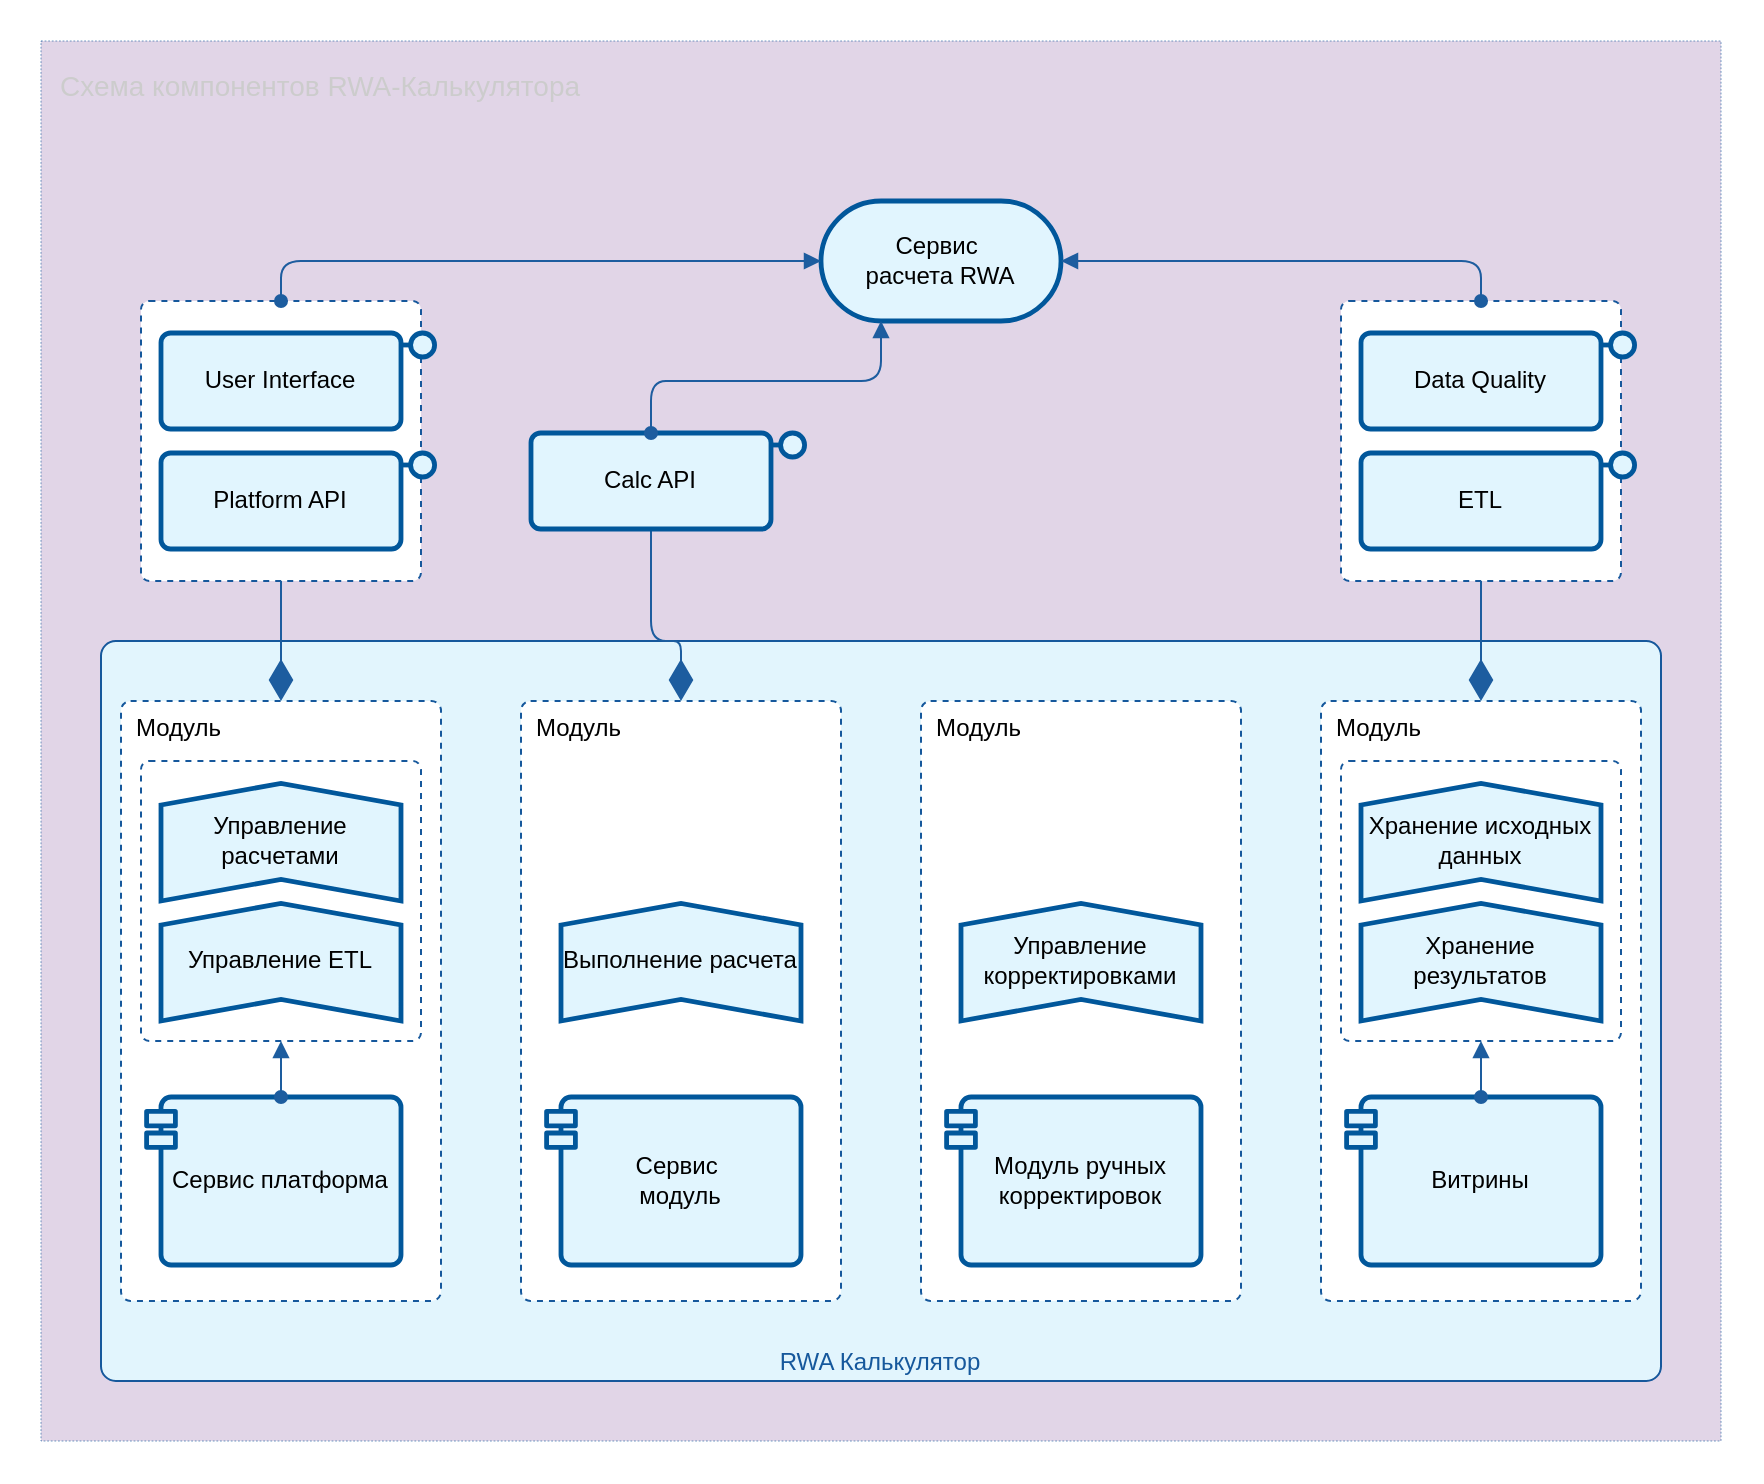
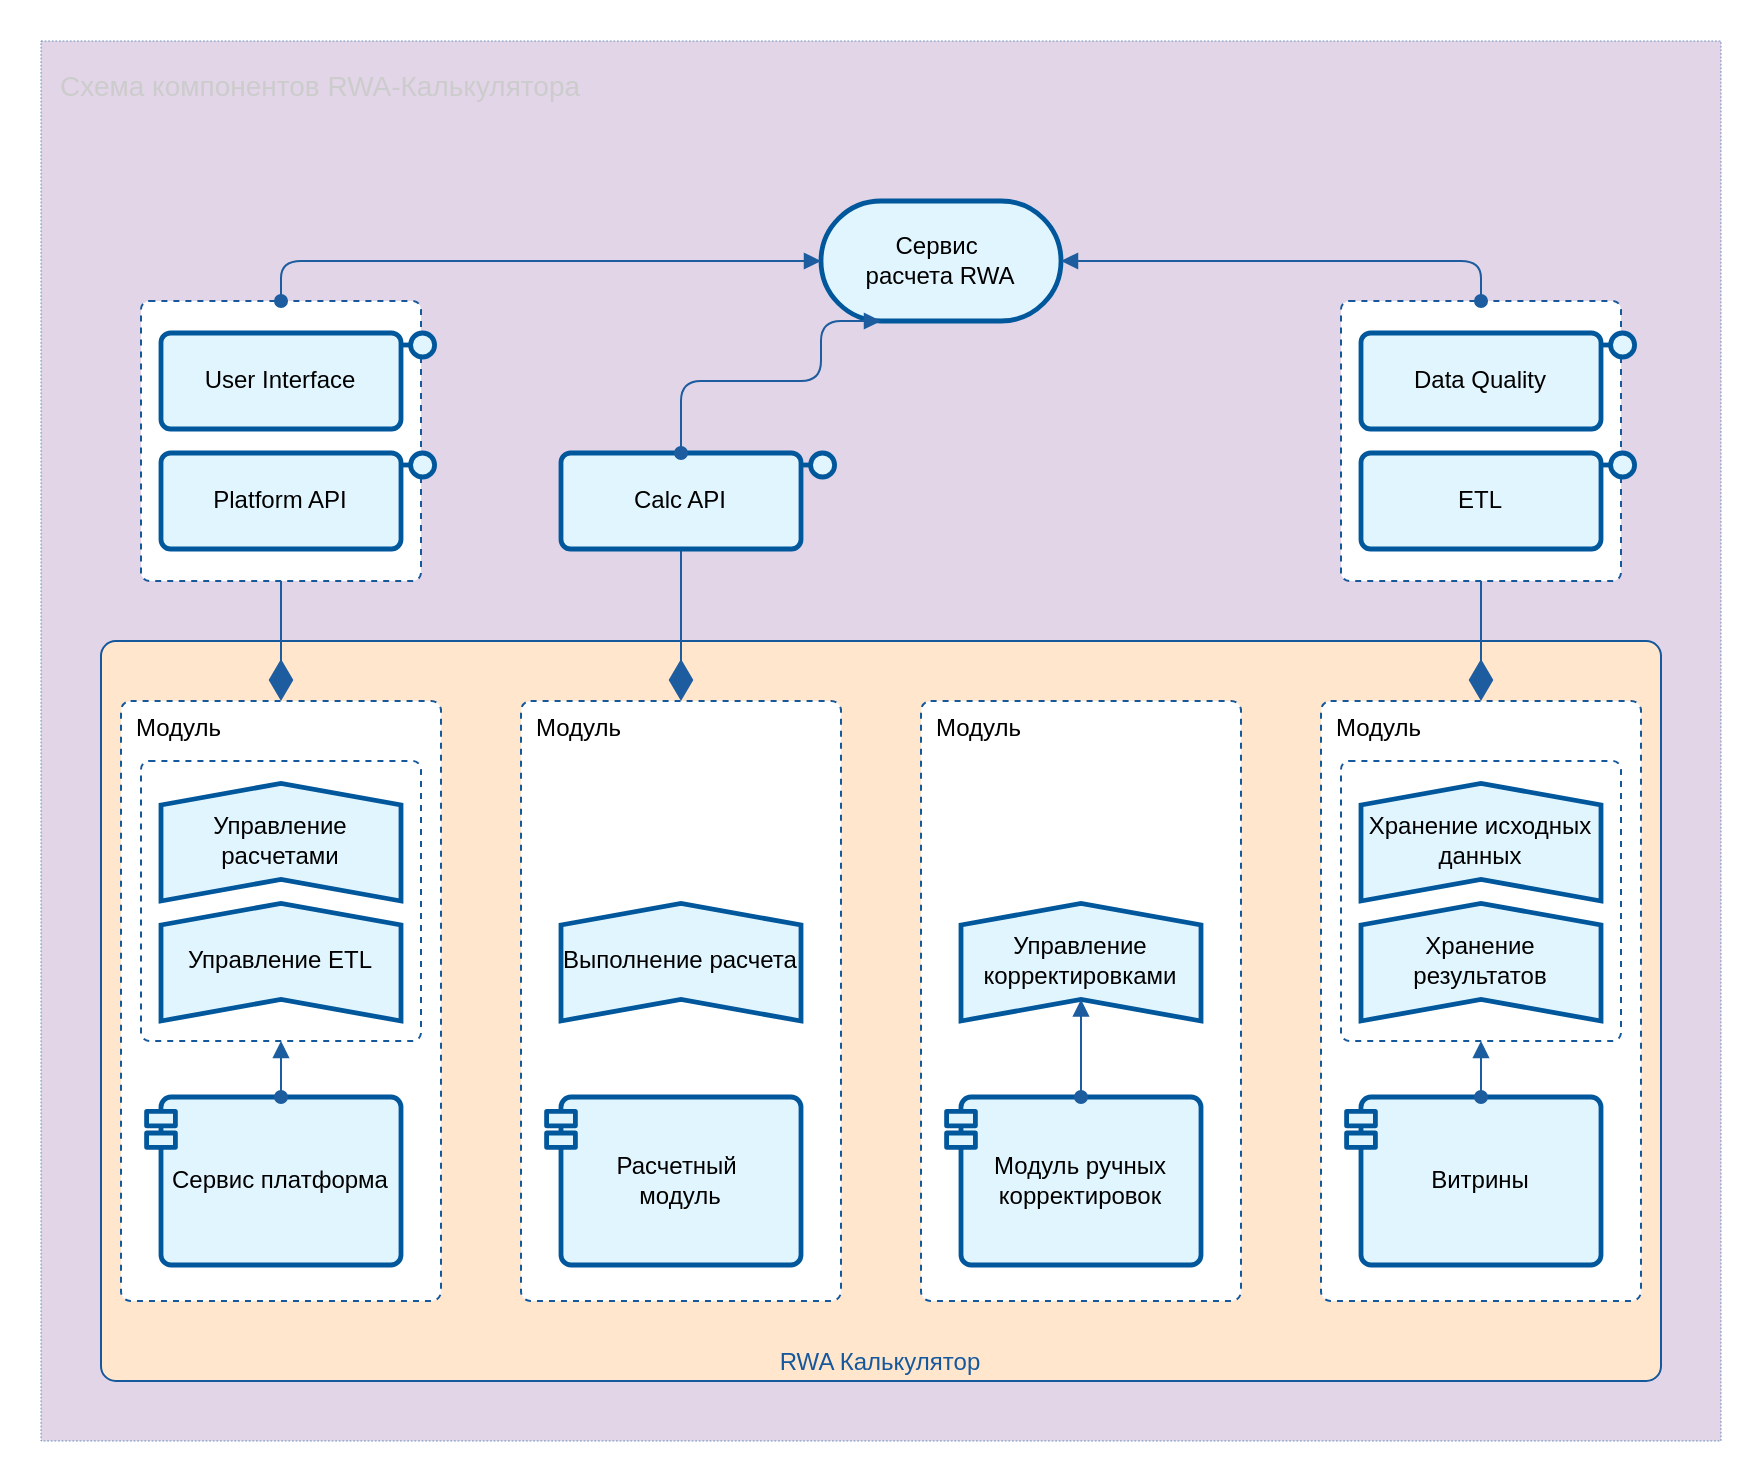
node "Calc API": moved (651, 481) -> (681, 501)
node "RWA Калькулятор": fillcolor #e2f5fd -> #ffe6cc
edge "Управление корректировками" -- "Модуль ручных корректировок": added
node "Сервис модуль": label "Сервис модуль" -> "Расчетный модуль"
